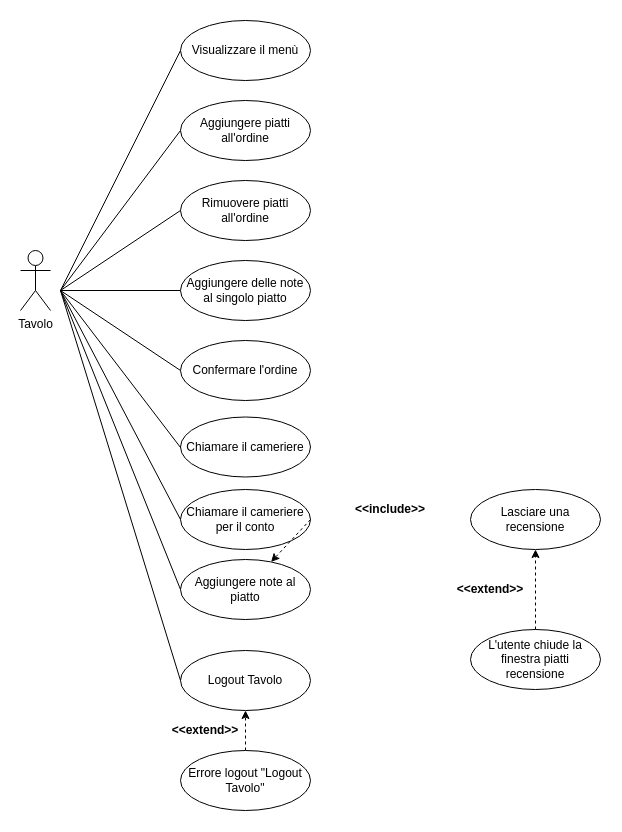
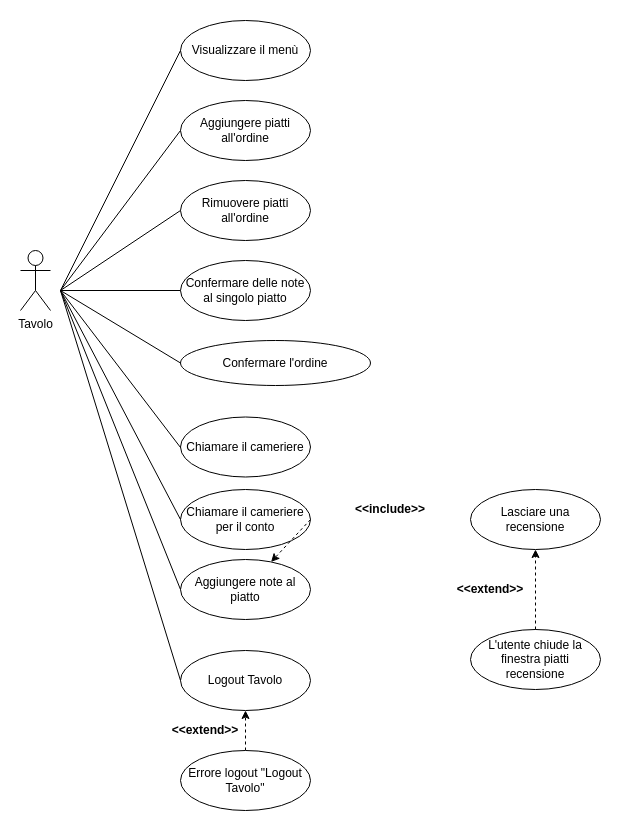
node "Aggiungere delle note al singolo piatto": label "Aggiungere delle note al singolo piatto" -> "Confermare delle note al singolo piatto"
node "Confermare l'ordine": size 130x60 -> 190x45
